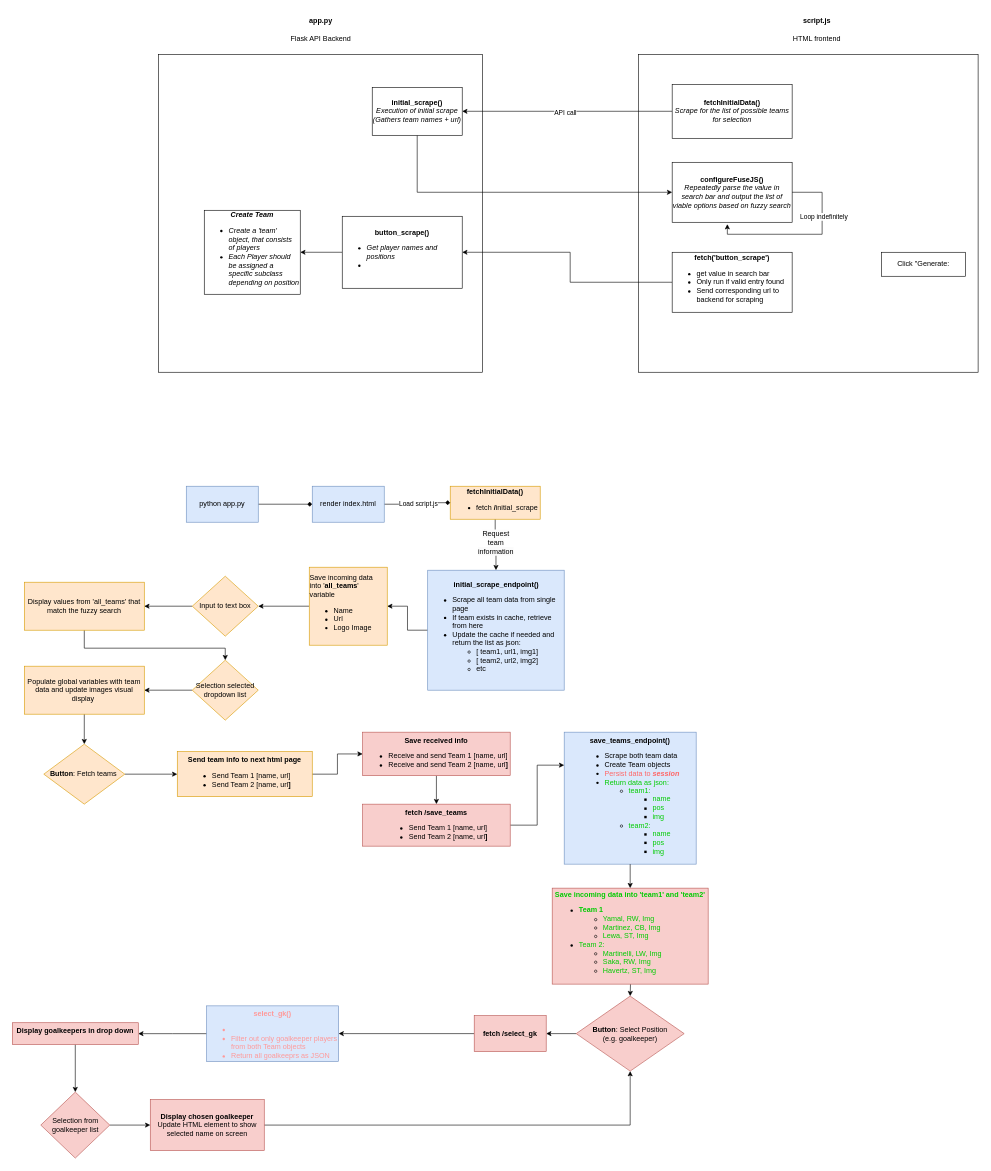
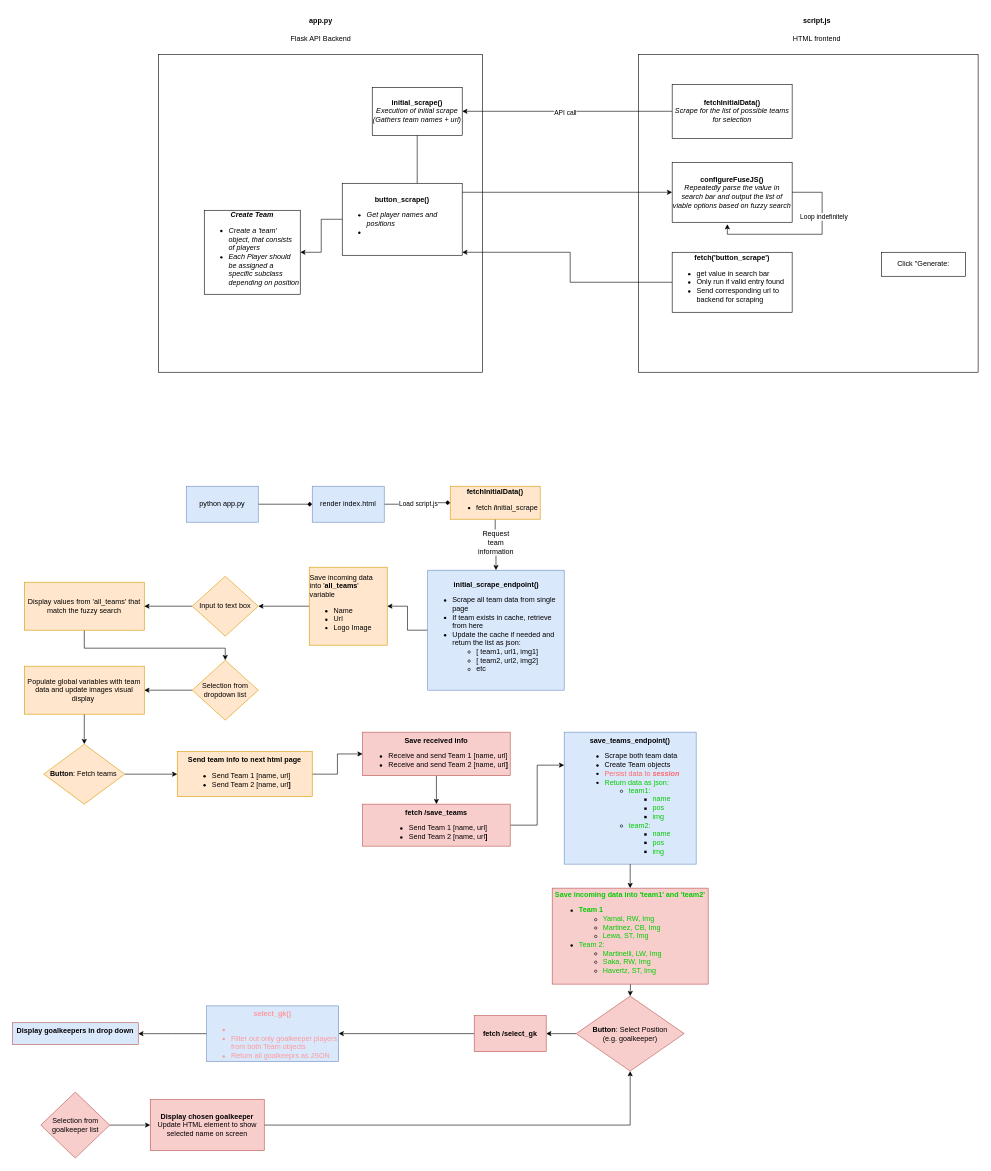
node "button_scrape() Get player names and positions": moved (402, 252) -> (402, 219)
node "Selection selected dropdown list": label "Selection selected dropdown list" -> "Selection from dropdown list"
node "Display goalkeepers in drop down": fillcolor #f8cecc -> #dae8fc
edge "Display goalkeepers in drop down" -> "Selection from goalkeeper list": removed
